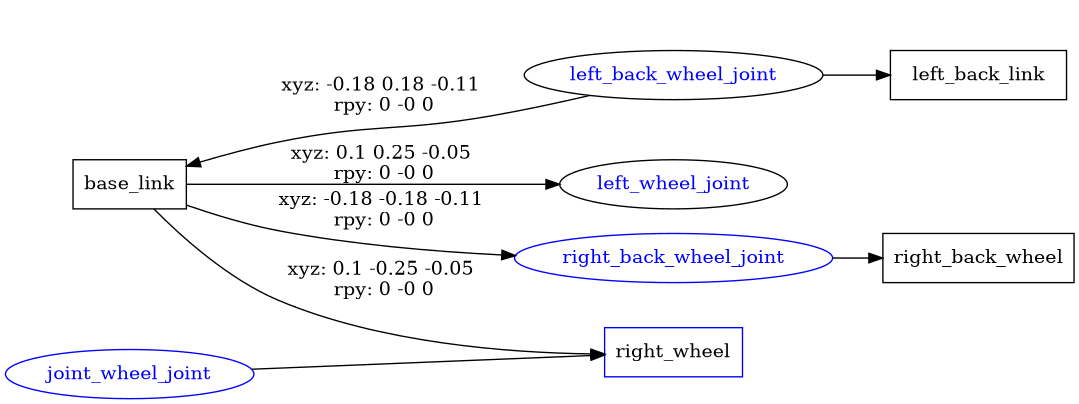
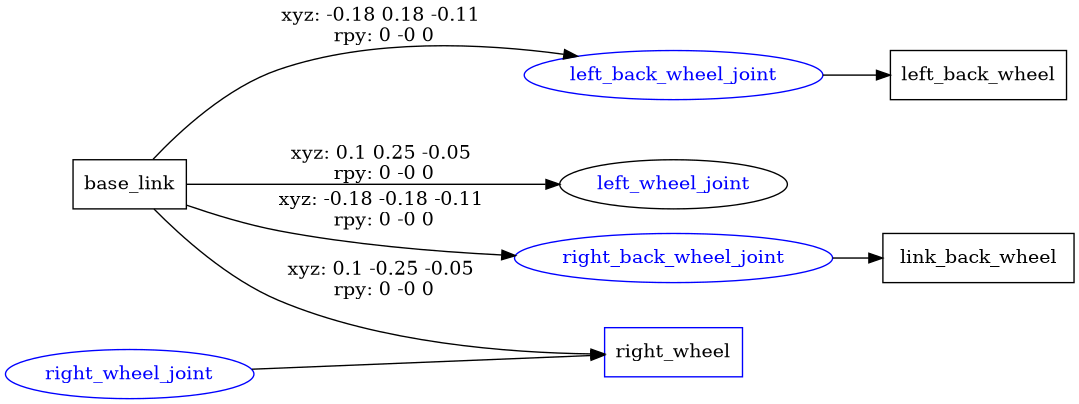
node "left_back_wheel_joint": color black -> blue
node "left_back_link": label "left_back_link" -> "left_back_wheel"
edge "left_back_wheel_joint" -> "base_link": reversed
node "right_back_wheel": label "right_back_wheel" -> "link_back_wheel"
node "joint_wheel_joint": label "joint_wheel_joint" -> "right_wheel_joint"
